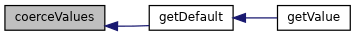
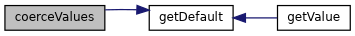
edge "getDefault" -> "coerceValues": reversed
